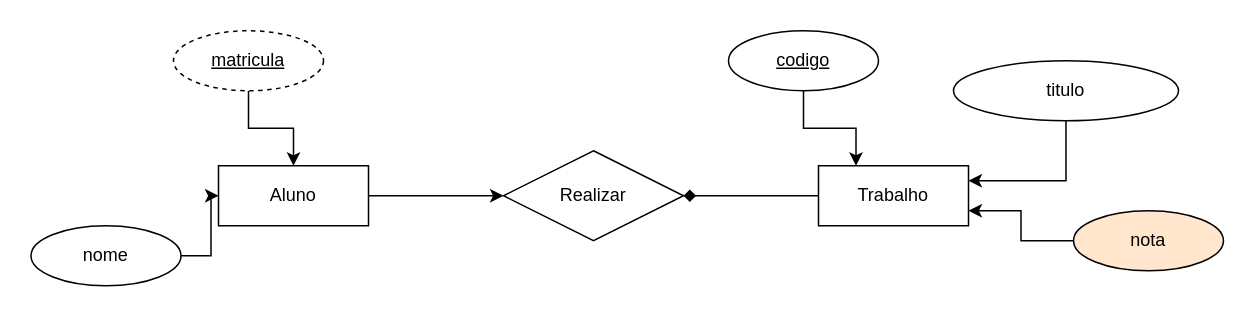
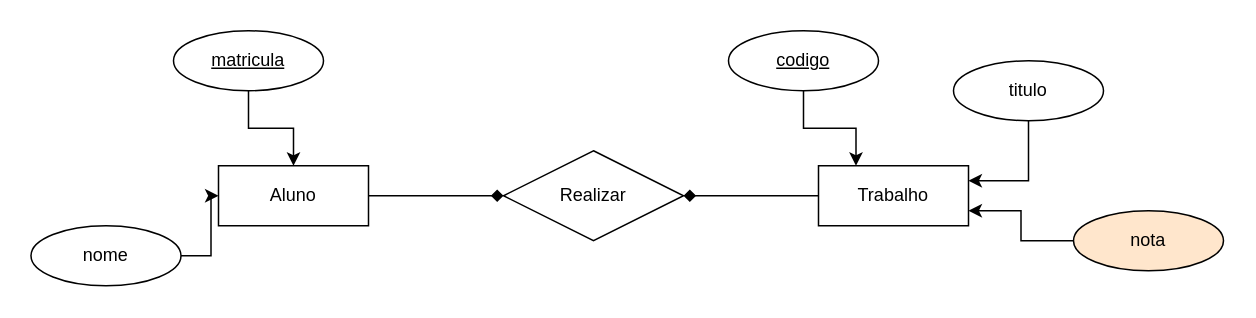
node "matricula": style dashed -> solid
node "titulo": size 225x60 -> 150x60
edge "Aluno" -> "Realizar": arrowhead classic -> diamond
